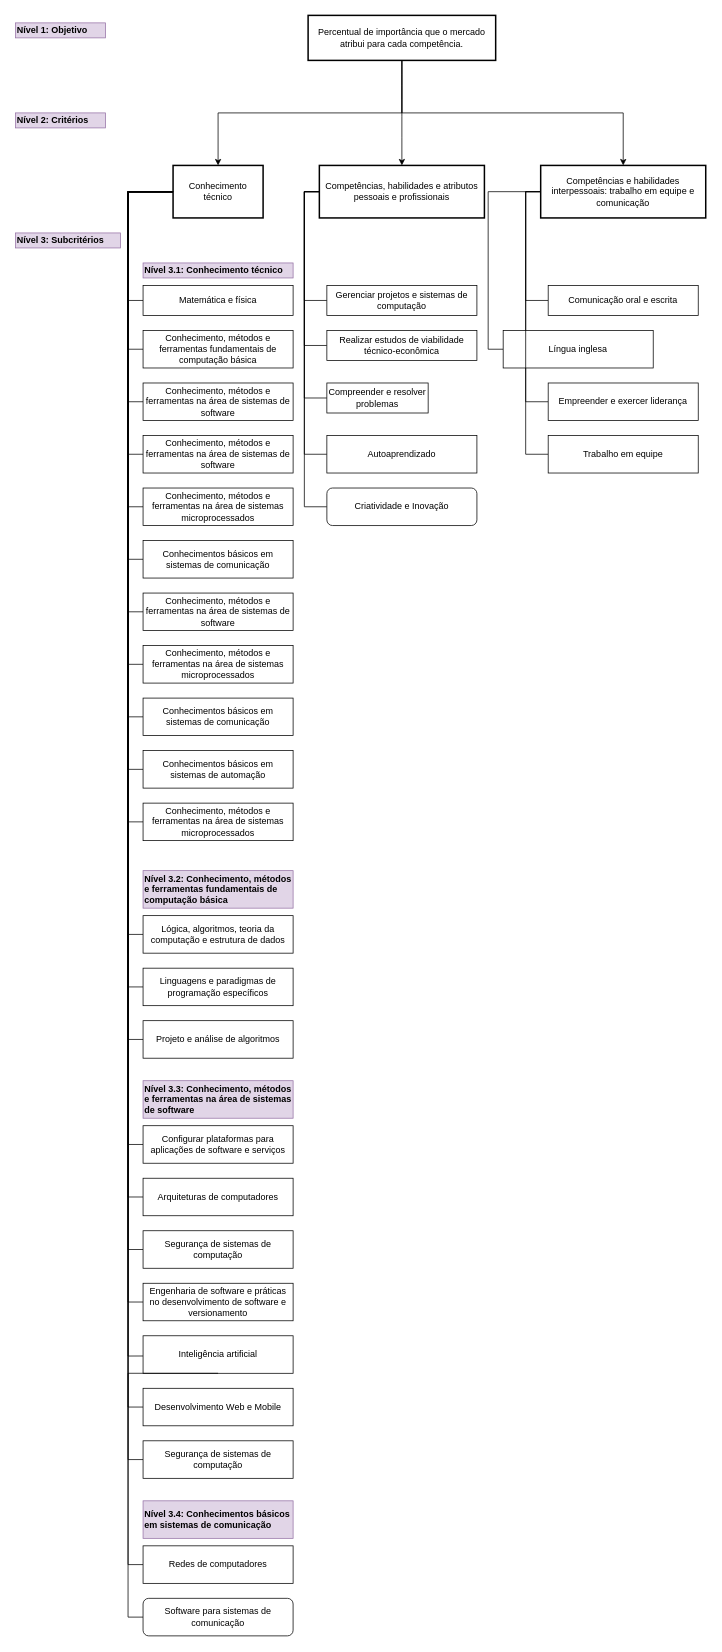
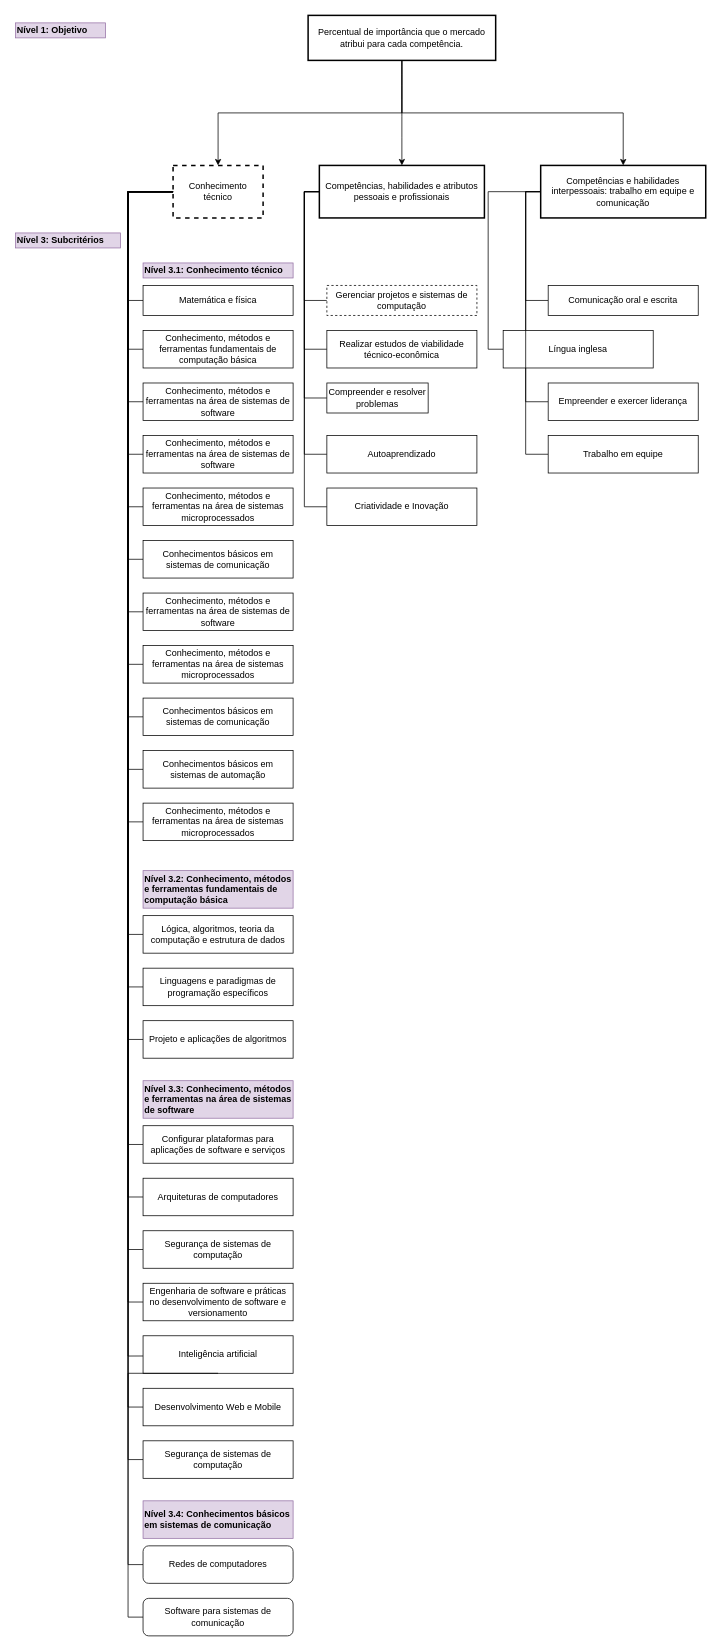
node "Nível 2: Critérios": removed
node "Conhecimento técnico": style solid -> dashed
node "Gerenciar projetos e sistemas de computação": style solid -> dashed
node "Realizar estudos de viabilidade técnico-econômica": size 150x30 -> 150x38
node "Criatividade e Inovação": shape rounded rectangle -> rectangle
node "Projeto e análise de algoritmos": label "Projeto e análise de algoritmos" -> "Projeto e aplicações de algoritmos"
node "Redes de computadores": shape rectangle -> rounded rectangle
